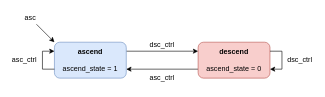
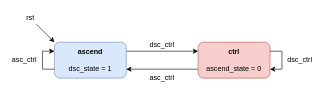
node "asc": label "asc" -> "rst"
node "ascend ascend_state = 1": label "ascend ascend_state = 1" -> "ascend dsc_state = 1"
node "descend ascend_state = 0": label "descend ascend_state = 0" -> "ctrl ascend_state = 0"
